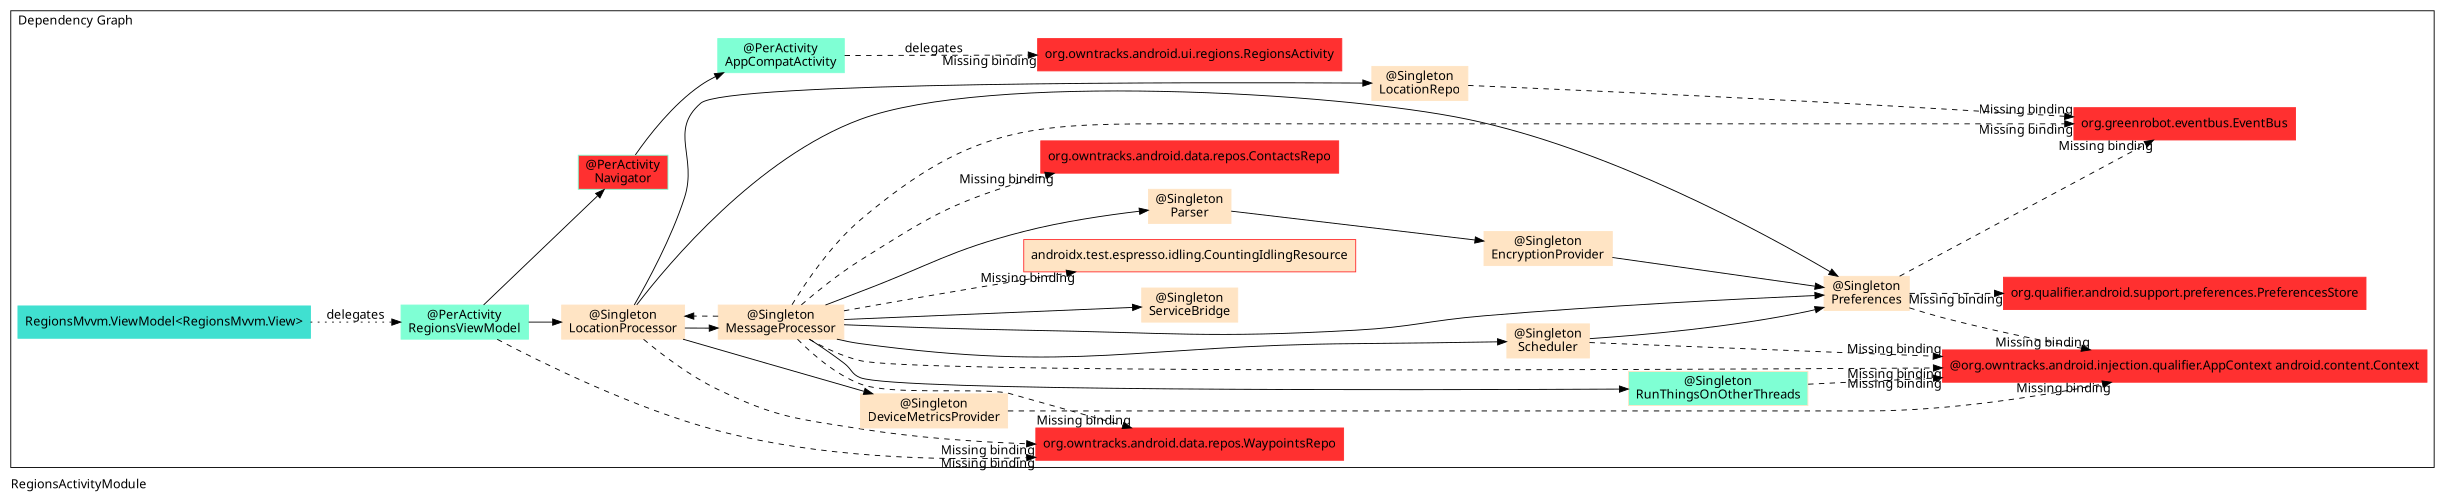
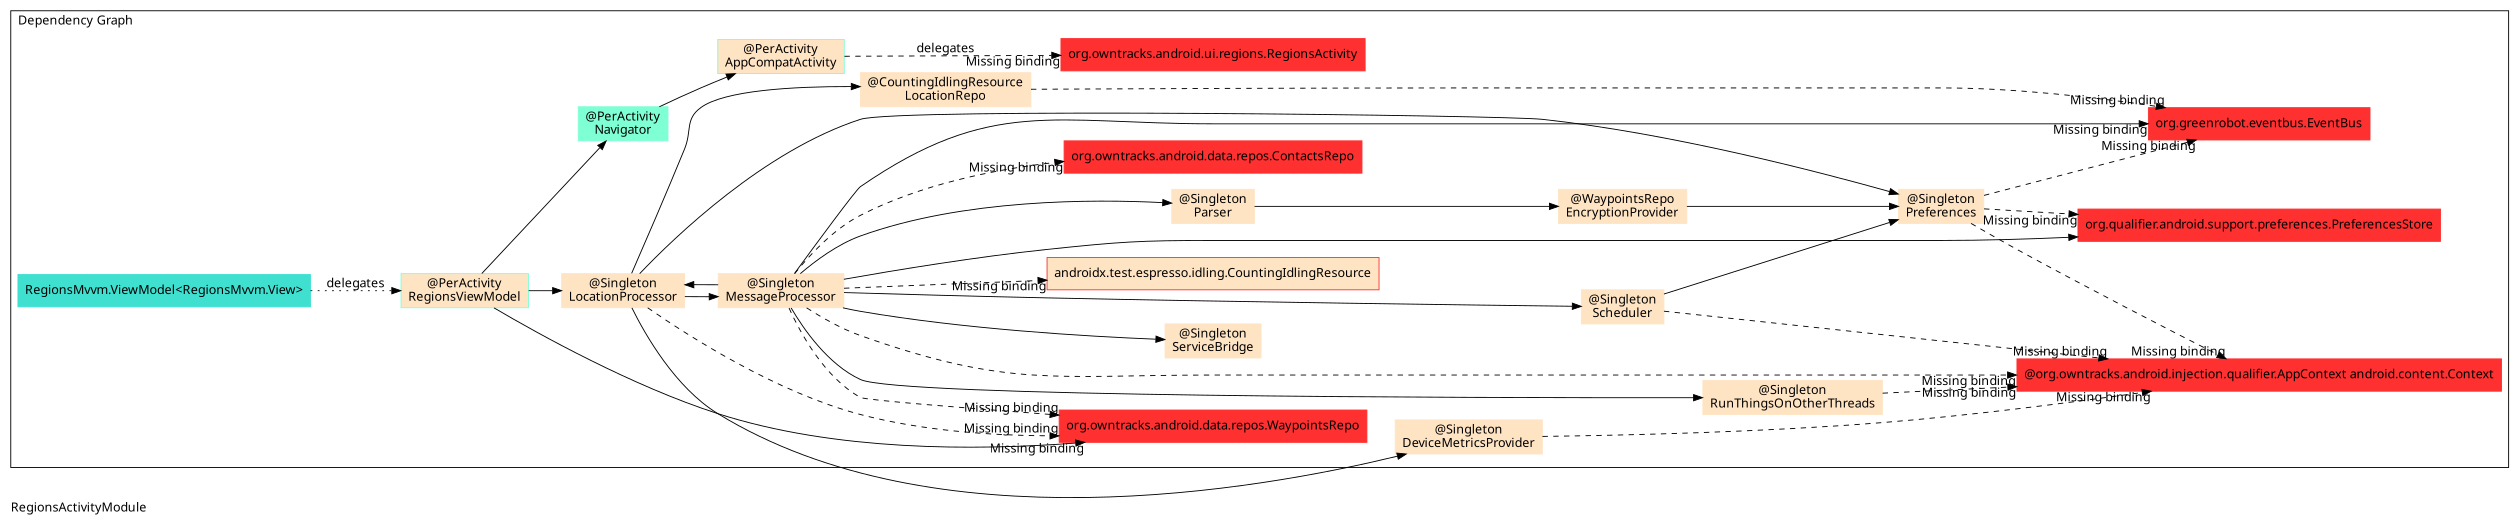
node "@PerActivity AppCompatActivity": fillcolor aquamarine -> bisque
node "@Singleton LocationRepo": label "@Singleton LocationRepo" -> "@CountingIdlingResource LocationRepo"
edge "@Singleton MessageProcessor" -> "org.greenrobot.eventbus.EventBus": style dashed -> solid
node "@PerActivity Navigator": fillcolor firebrick1 -> aquamarine
node "@Singleton EncryptionProvider": label "@Singleton EncryptionProvider" -> "@WaypointsRepo EncryptionProvider"
edge "@Singleton MessageProcessor" -> "@Singleton LocationProcessor": style dashed -> solid
node "@PerActivity RegionsViewModel": fillcolor aquamarine -> bisque
edge "@Singleton MessageProcessor" -> "@Singleton Preferences": now "@Singleton MessageProcessor" -> "org.qualifier.android.support.preferences.PreferencesStore"
node "@Singleton RunThingsOnOtherThreads": fillcolor aquamarine -> bisque
edge "@PerActivity RegionsViewModel" -> "org.owntracks.android.data.repos.WaypointsRepo": style dashed -> solid
